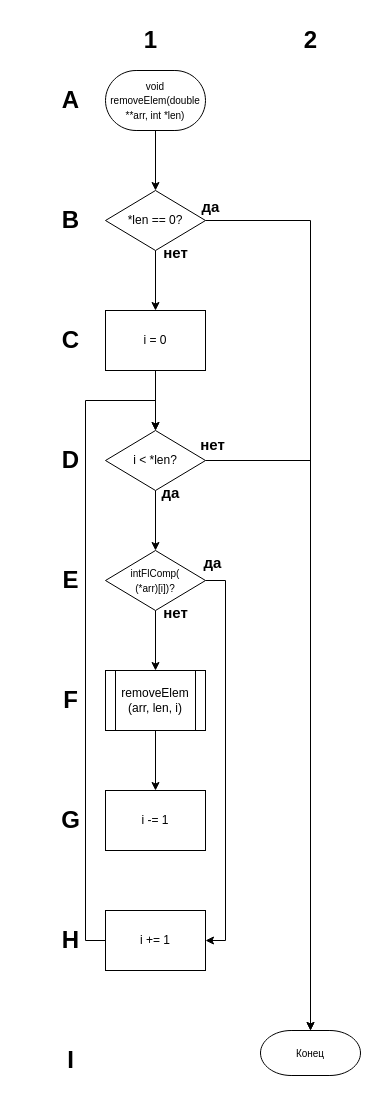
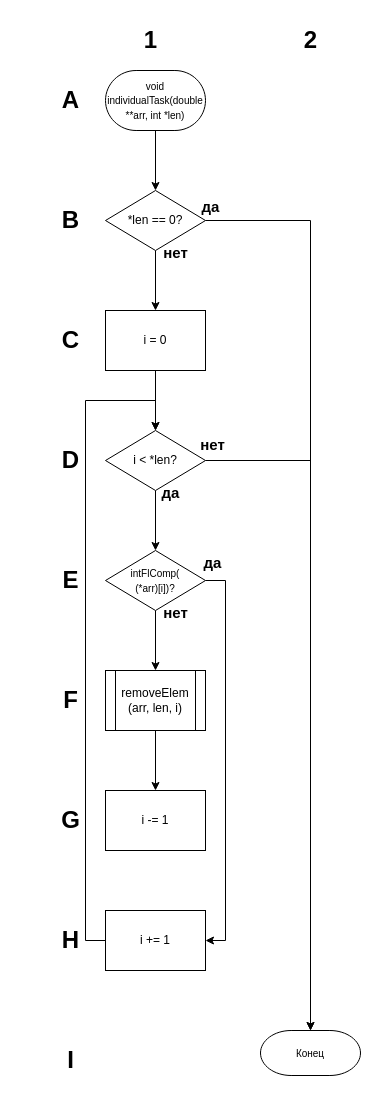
node "void removeElem(double **arr, int *len)": label "void removeElem(double **arr, int *len)" -> "void individualTask(double **arr, int *len)"
